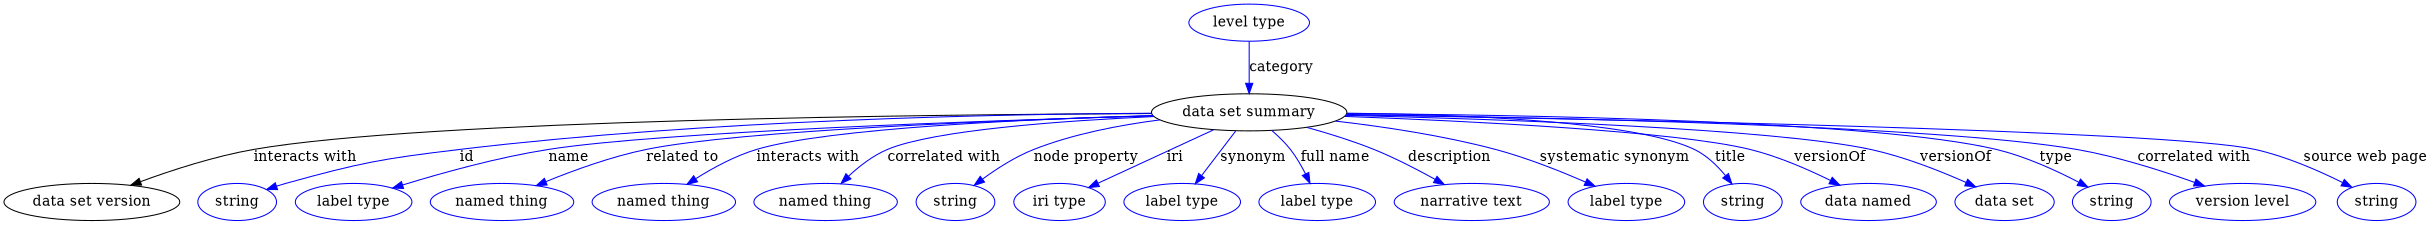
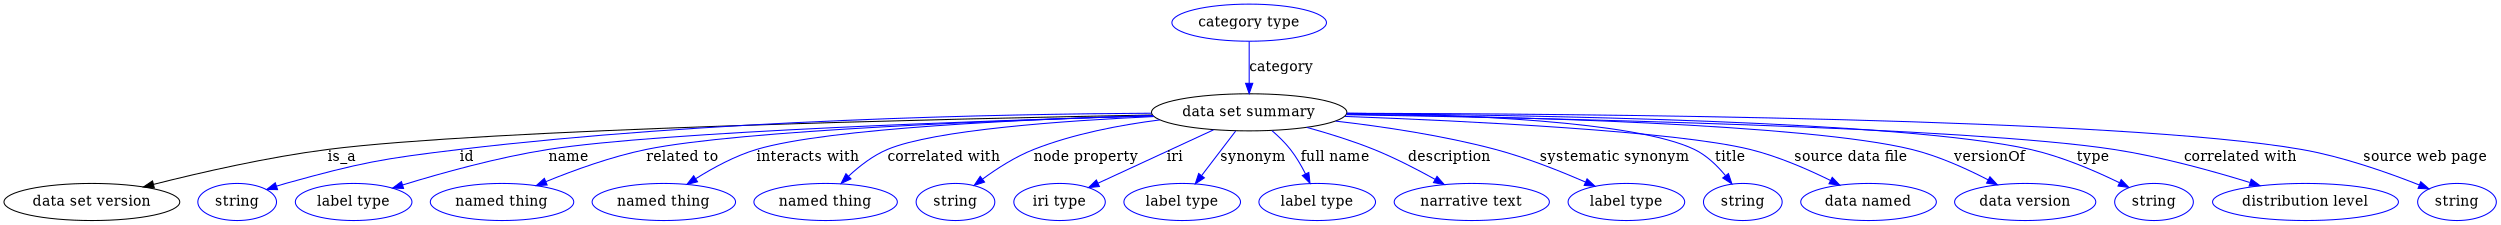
node "level type": label "level type" -> "category type"
edge "data set summary" -> "data set version": label "interacts with" -> "is_a"
edge "data set summary" -> "data named": label "versionOf" -> "source data file"
node "data set": label "data set" -> "data version"
node "version level": label "version level" -> "distribution level"
